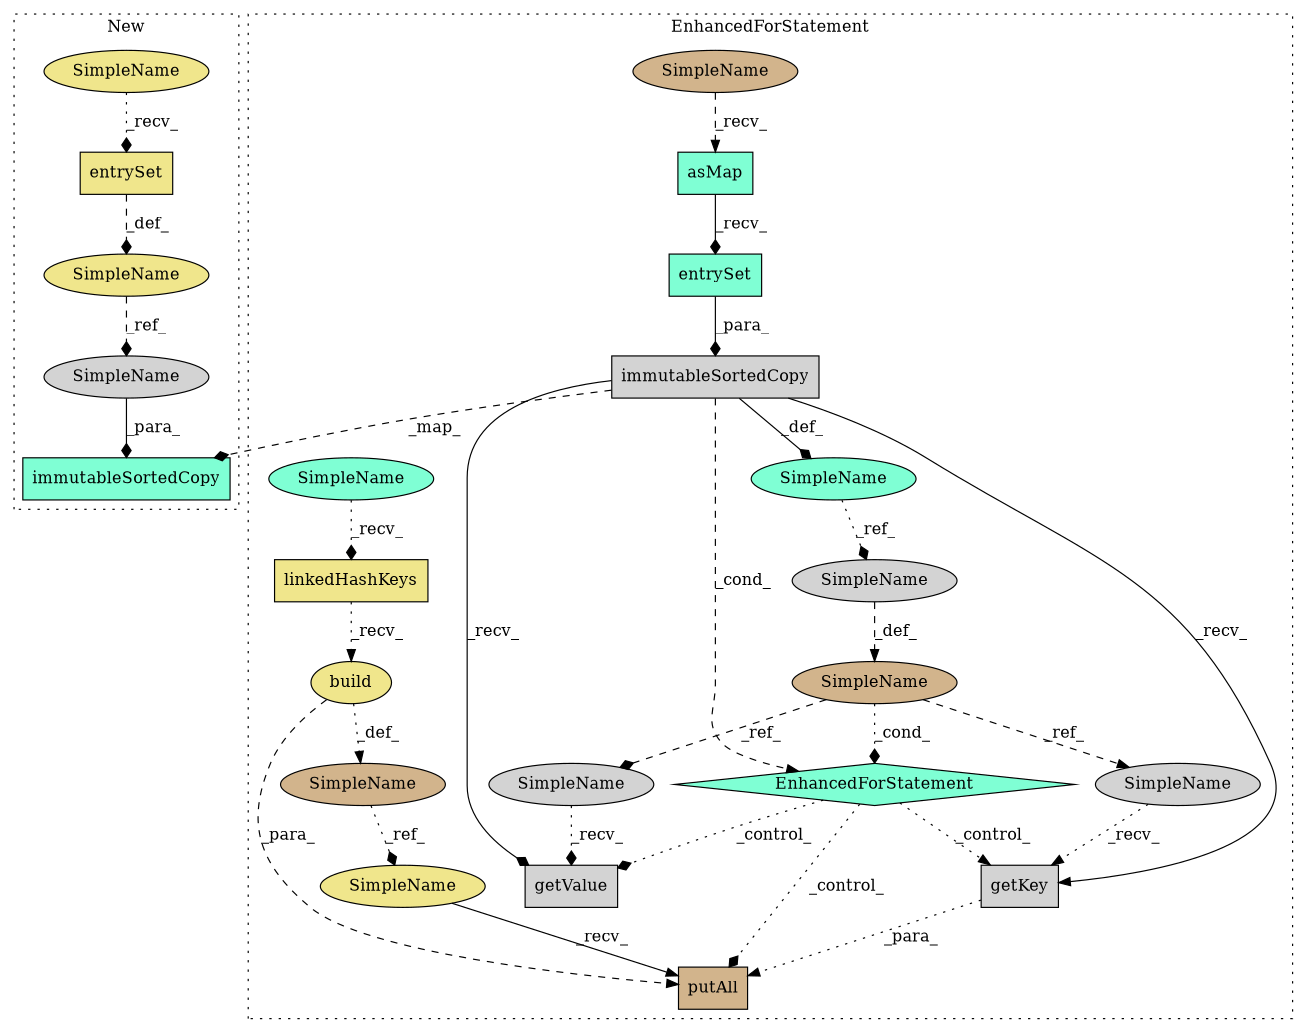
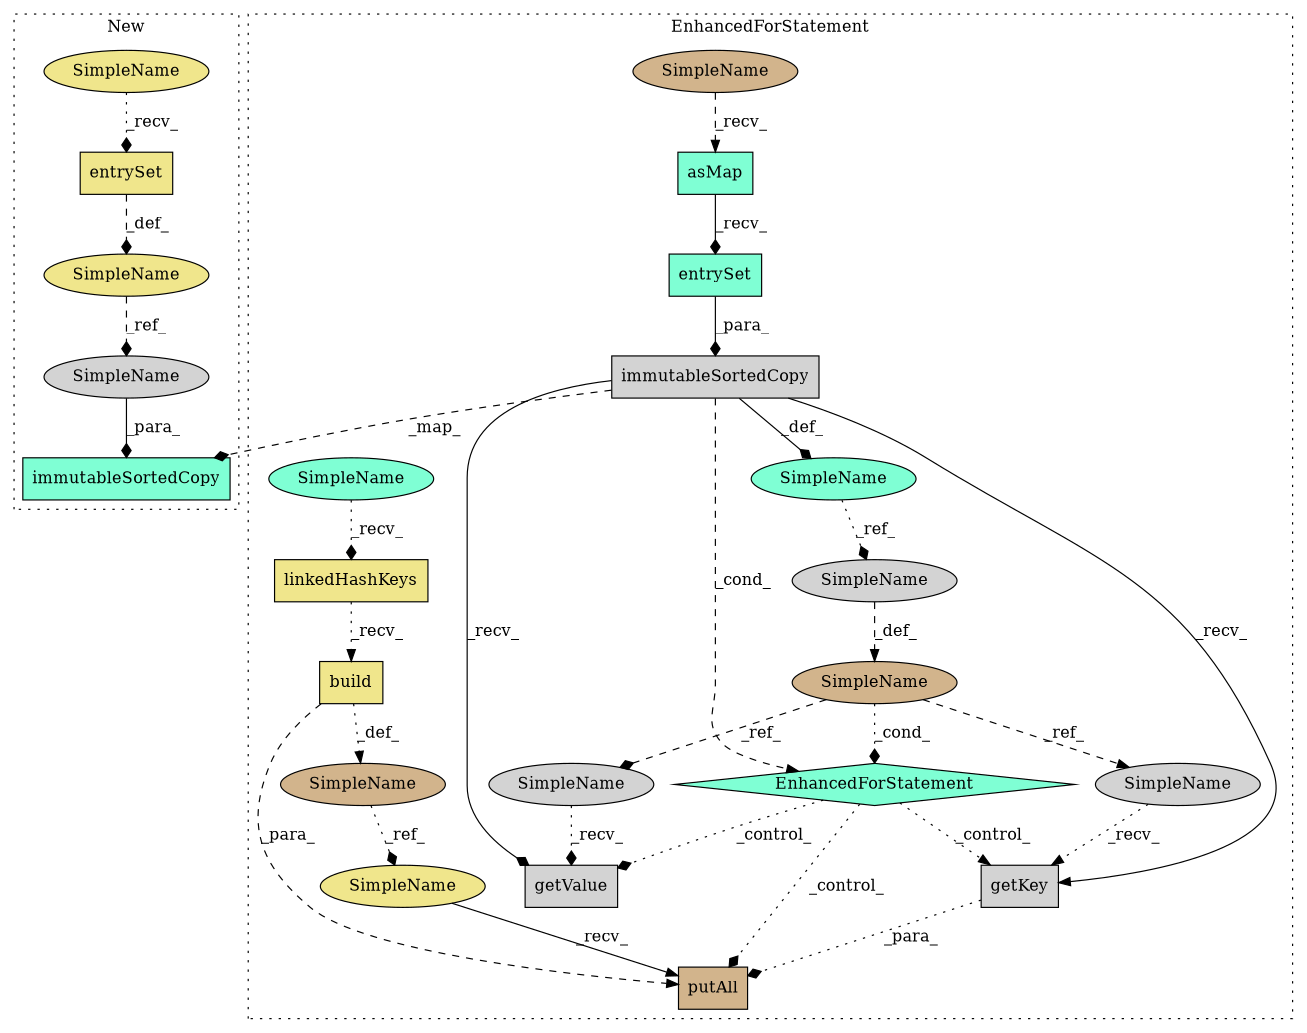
node "build": shape ellipse -> box
edge "getKey" -> "putAll": arrowhead normal -> diamond
